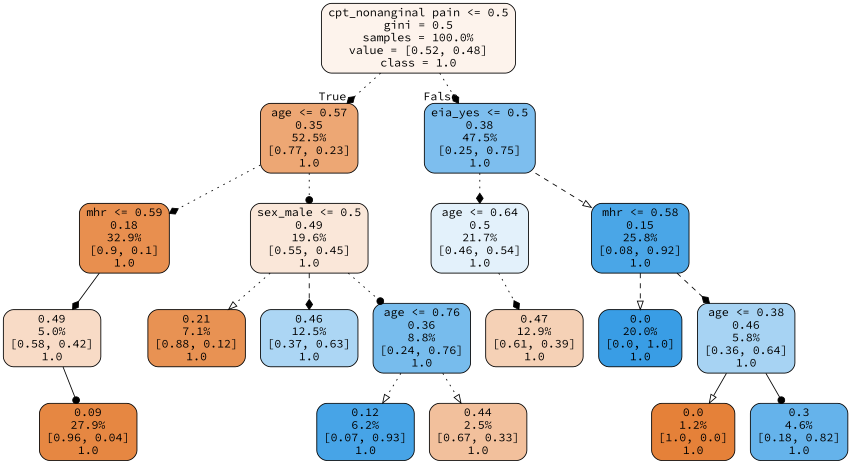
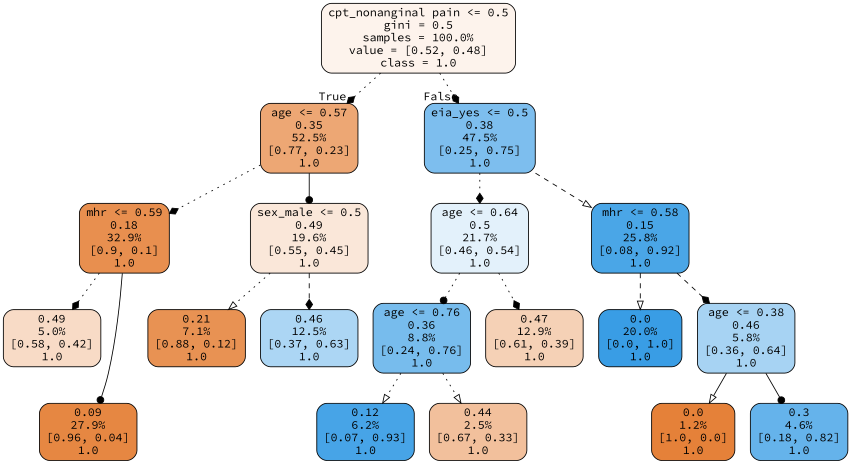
edge "age <= 0.57 0.35 52.5% [0.77, 0.23] 1.0" -> "sex_male <= 0.5 0.49 19.6% [0.55, 0.45] 1.0": style dotted -> solid
edge "sex_male <= 0.5 0.49 19.6% [0.55, 0.45] 1.0" -> "age <= 0.76 0.36 8.8% [0.24, 0.76] 1.0": now "age <= 0.64 0.5 21.7% [0.46, 0.54] 1.0" -> "age <= 0.76 0.36 8.8% [0.24, 0.76] 1.0"
edge "mhr <= 0.59 0.18 32.9% [0.9, 0.1] 1.0" -> "0.49 5.0% [0.58, 0.42] 1.0": style solid -> dotted
edge "0.49 5.0% [0.58, 0.42] 1.0" -> "0.09 27.9% [0.96, 0.04] 1.0": now "mhr <= 0.59 0.18 32.9% [0.9, 0.1] 1.0" -> "0.09 27.9% [0.96, 0.04] 1.0"
